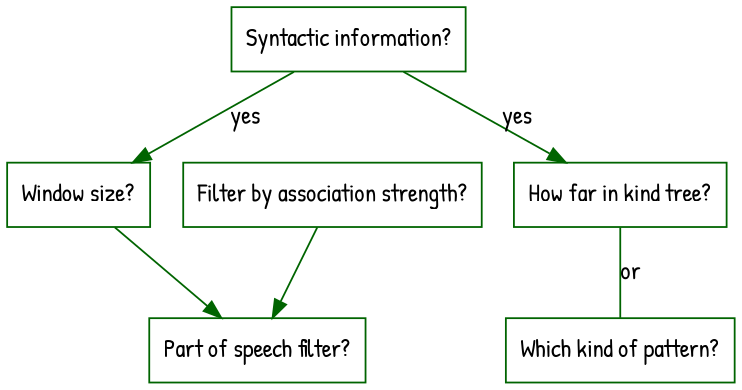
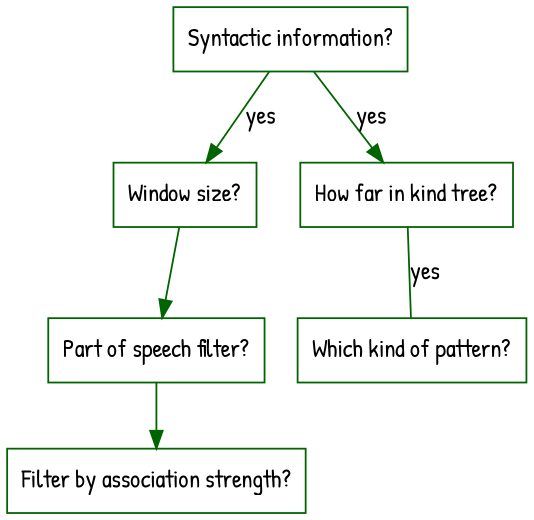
edge "Filter by association strength?" -> "Part of speech filter?": reversed
edge "How far in kind tree?" -- "Which kind of pattern?": label "or" -> "yes"
